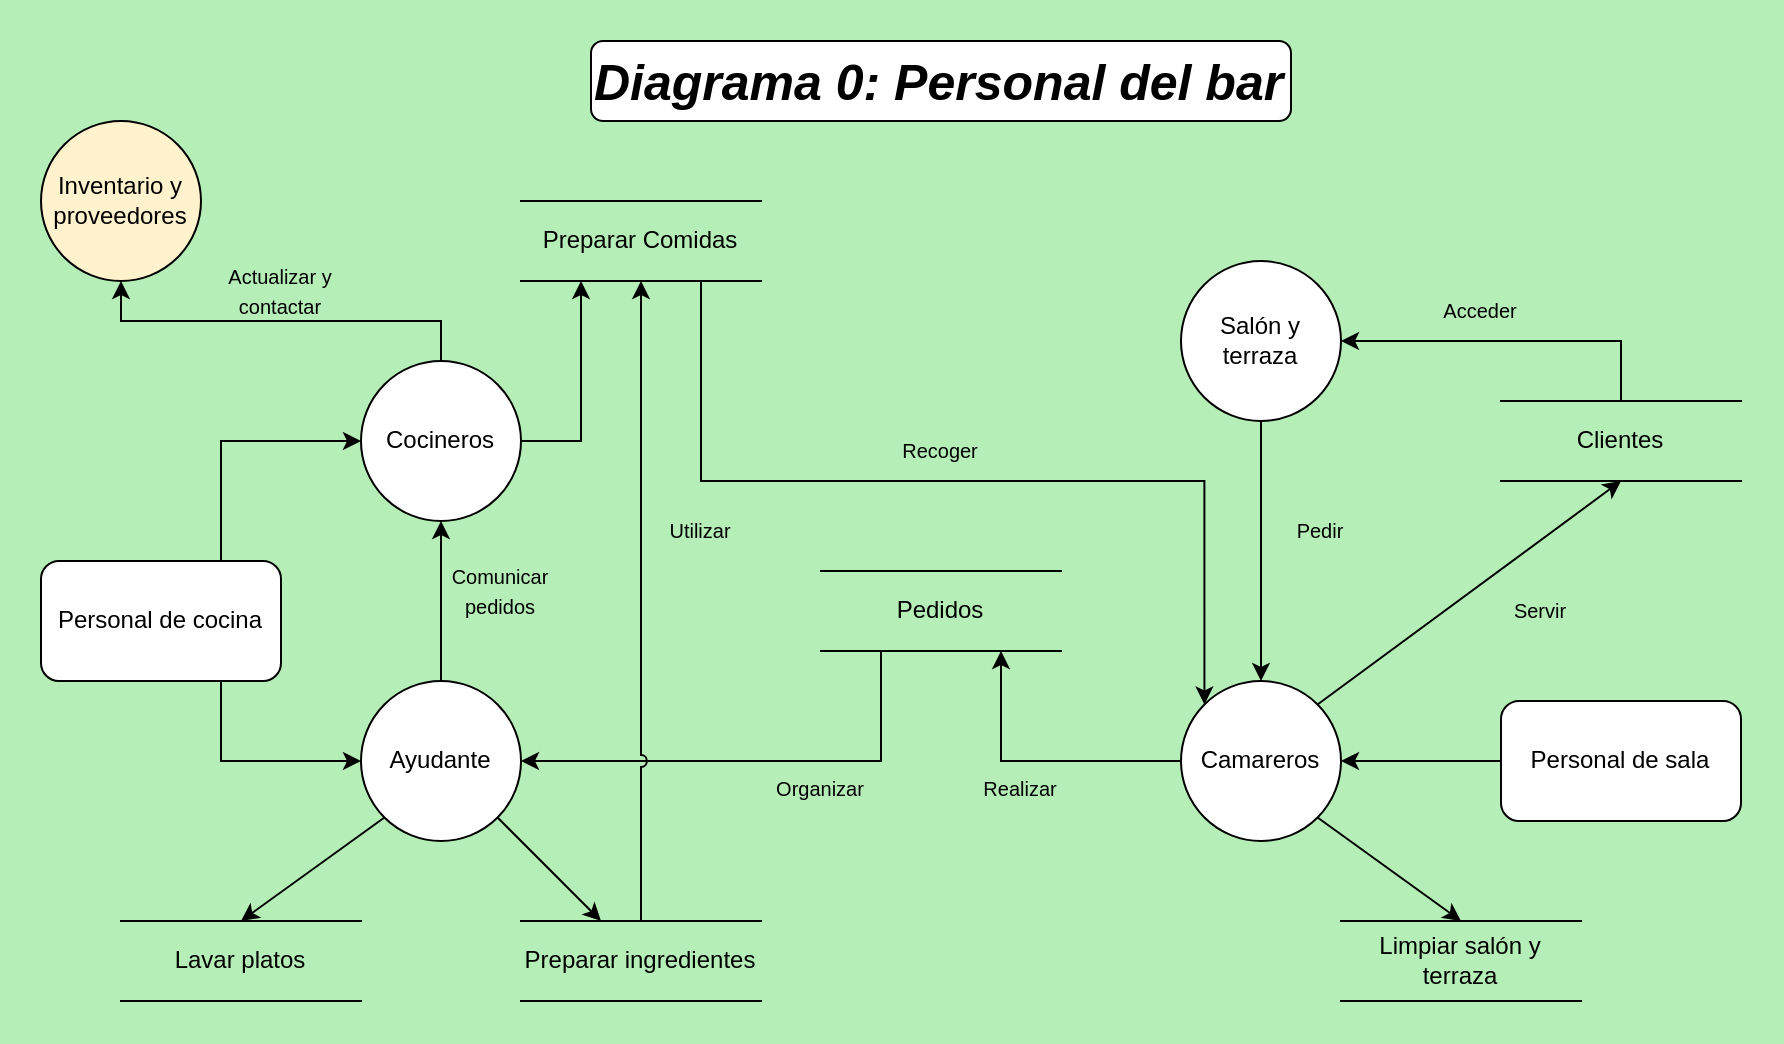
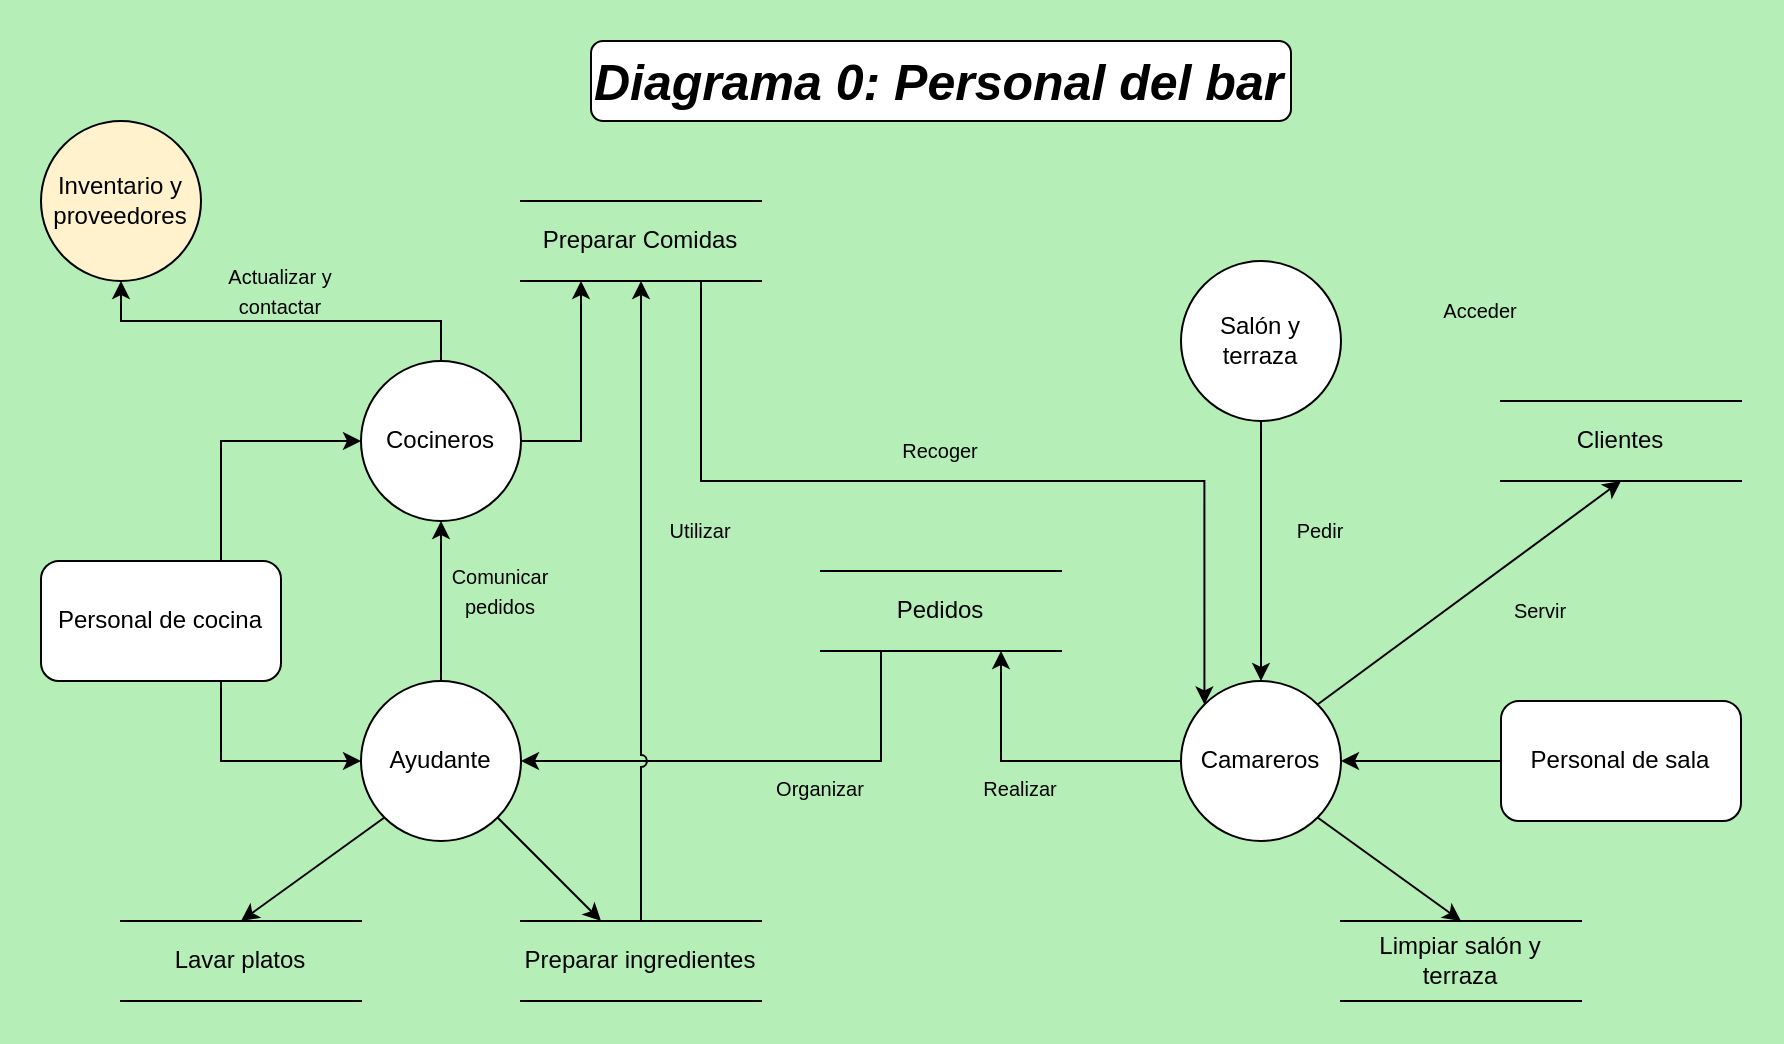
edge "Clientes" -> "Salón y terraza": removed
